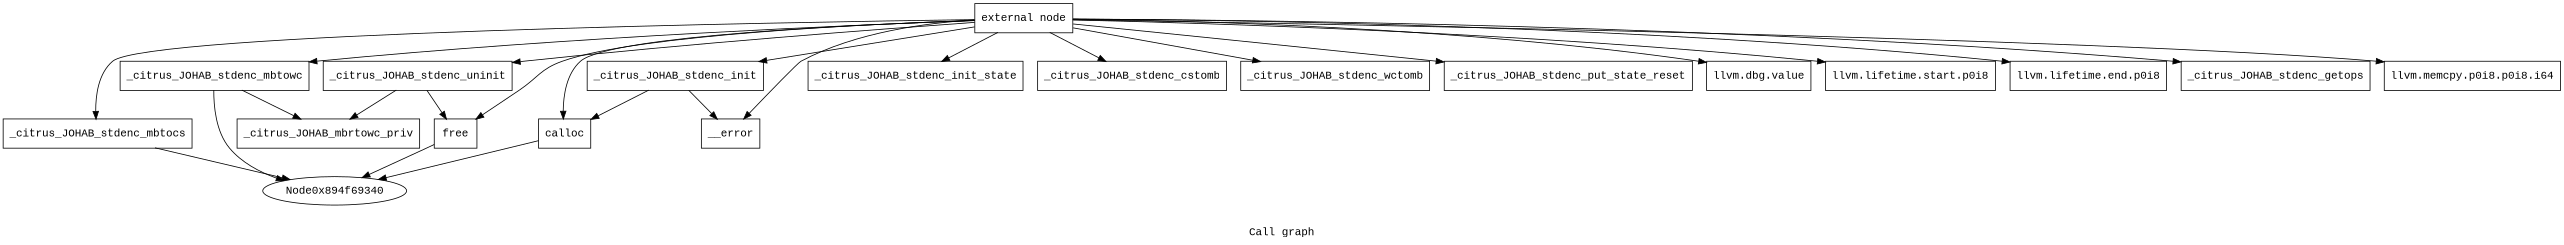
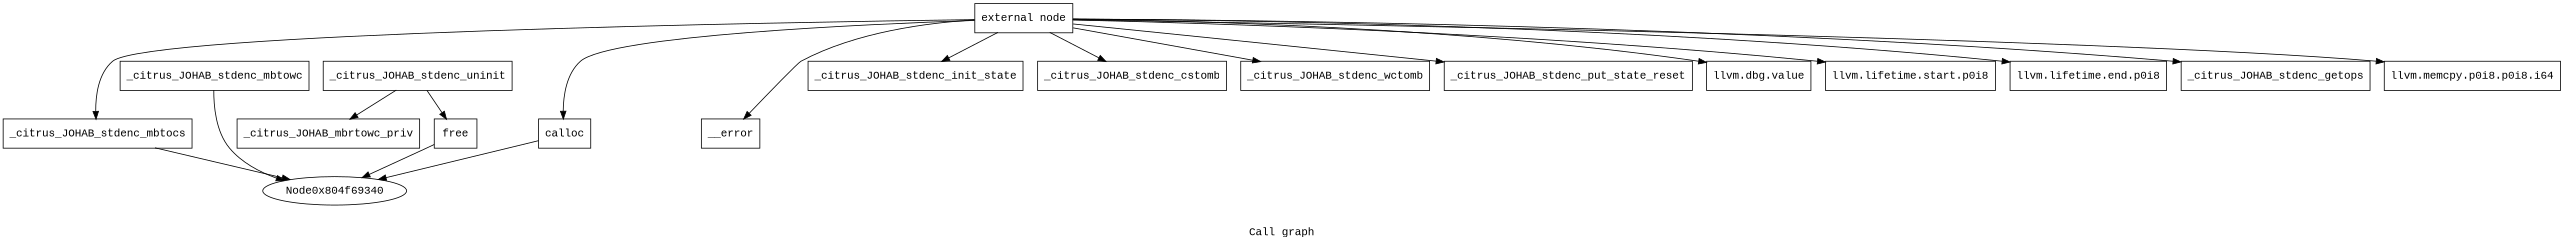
edge "external node" -> "_citrus_JOHAB_stdenc_mbtowc": removed
edge "external node" -> "free": removed
edge "external node" -> "_citrus_JOHAB_stdenc_uninit": removed
node "_citrus_JOHAB_stdenc_init": removed
edge "_citrus_JOHAB_stdenc_mbtowc" -> "_citrus_JOHAB_mbrtowc_priv": removed
node "Node0x894f69340": label "Node0x894f69340" -> "Node0x804f69340"
